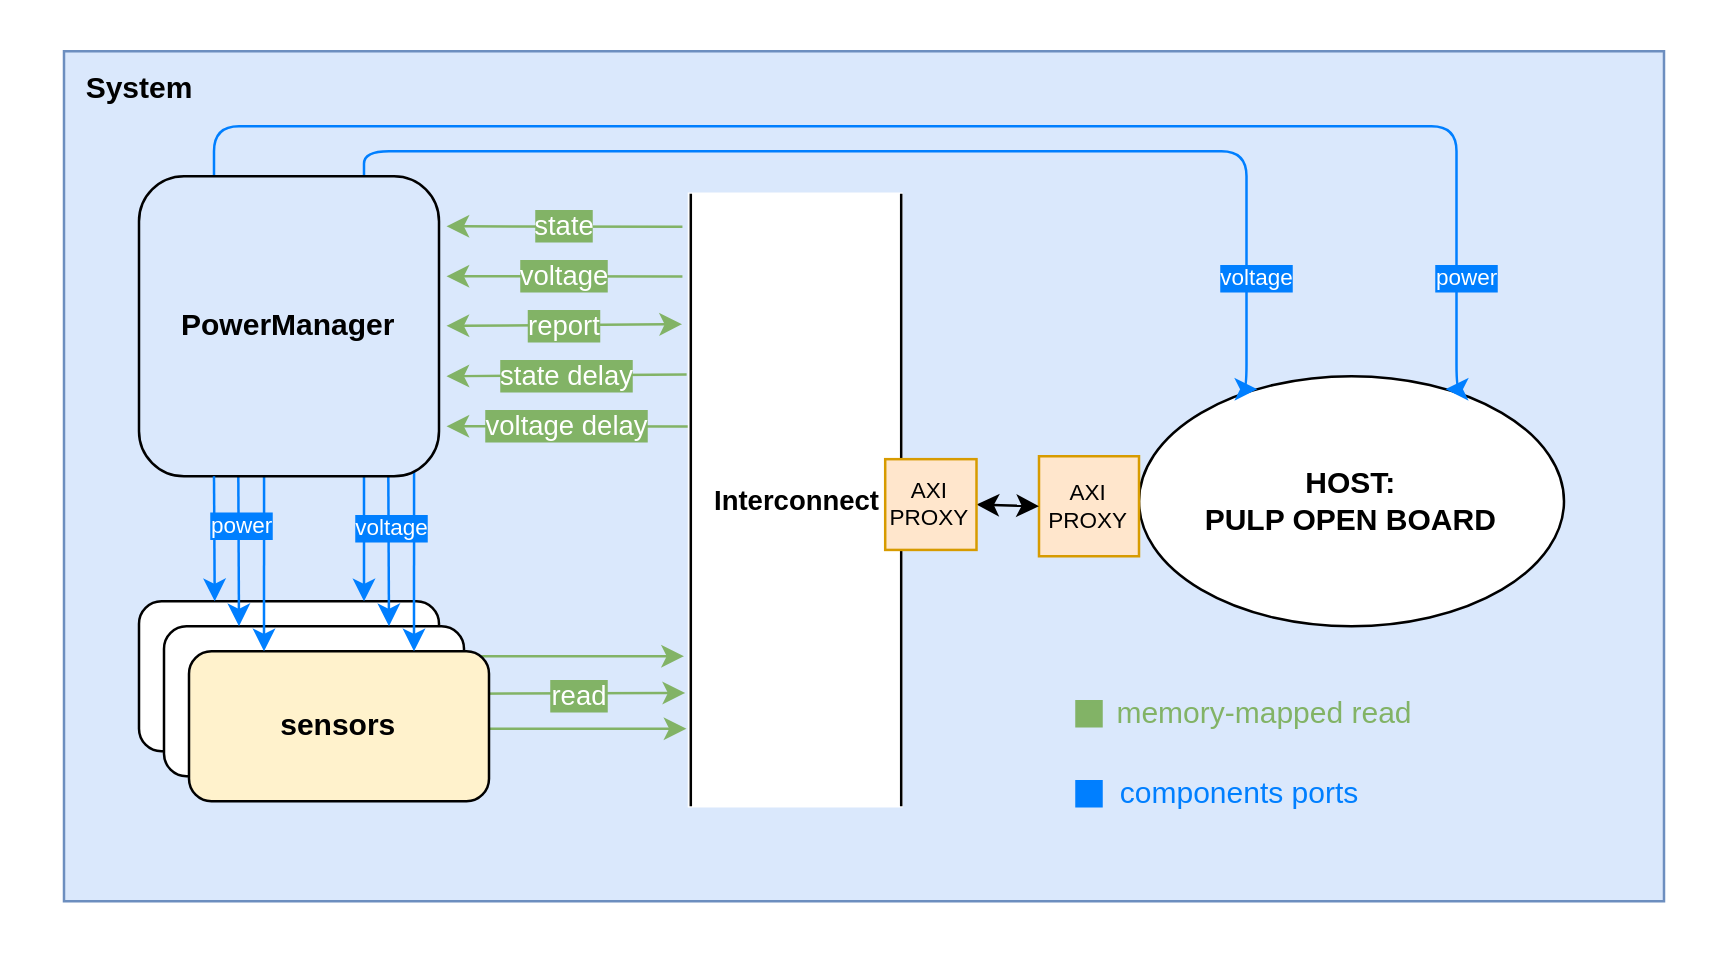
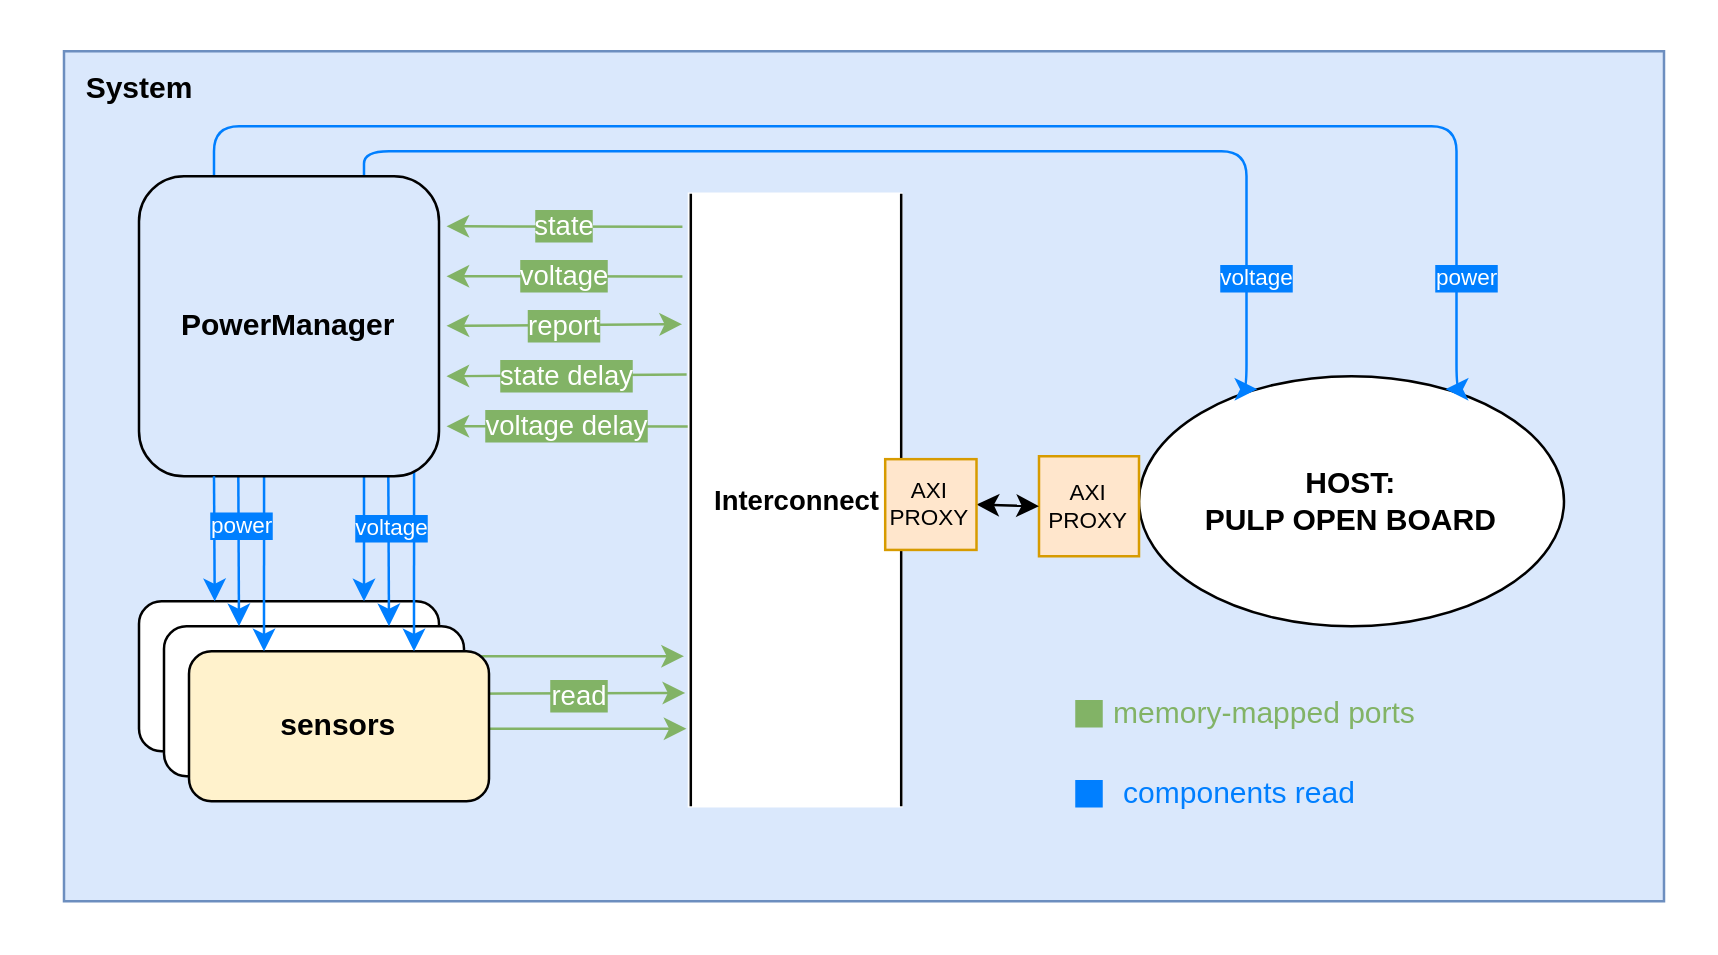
node "memory-mapped read": label "memory-mapped read" -> "memory-mapped ports"
node "components ports": label "components ports" -> "components read"
